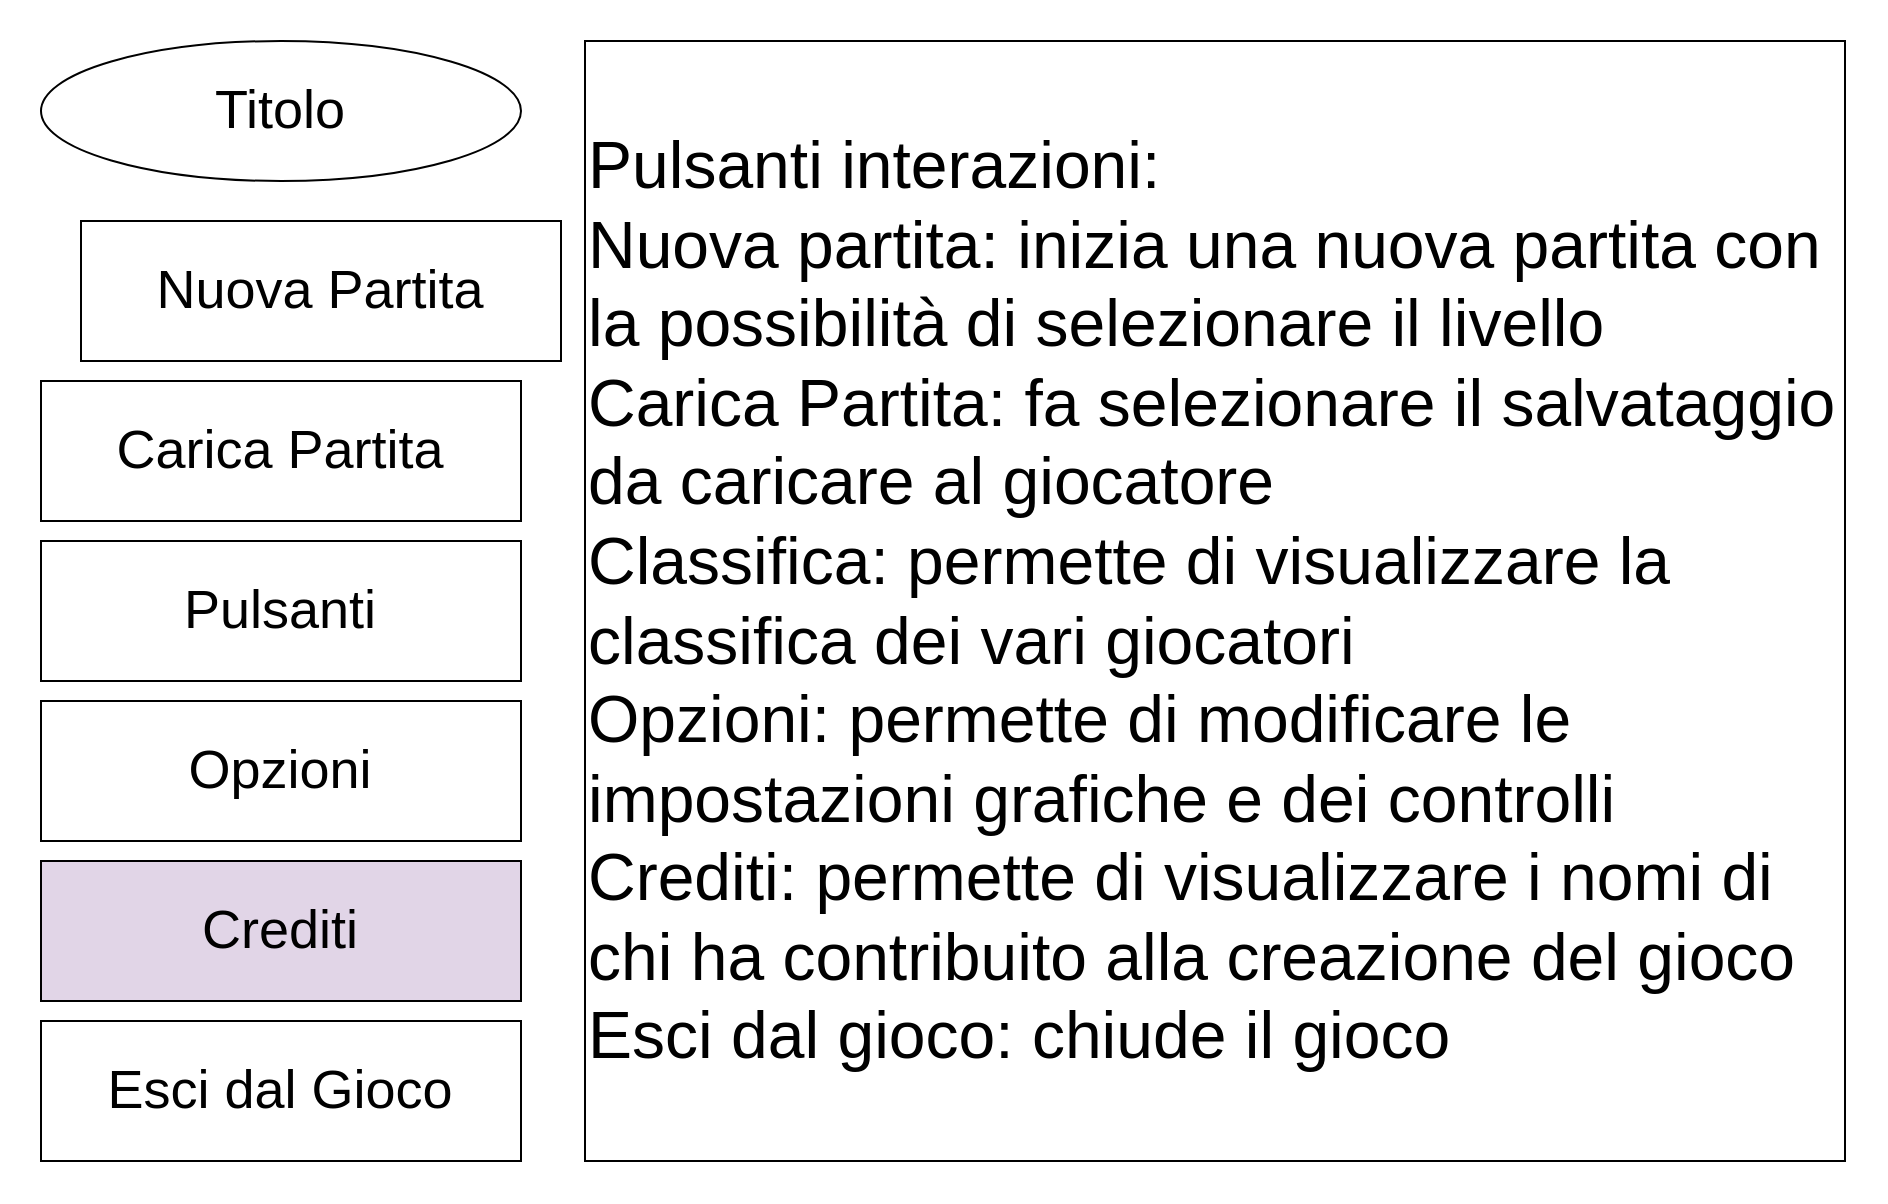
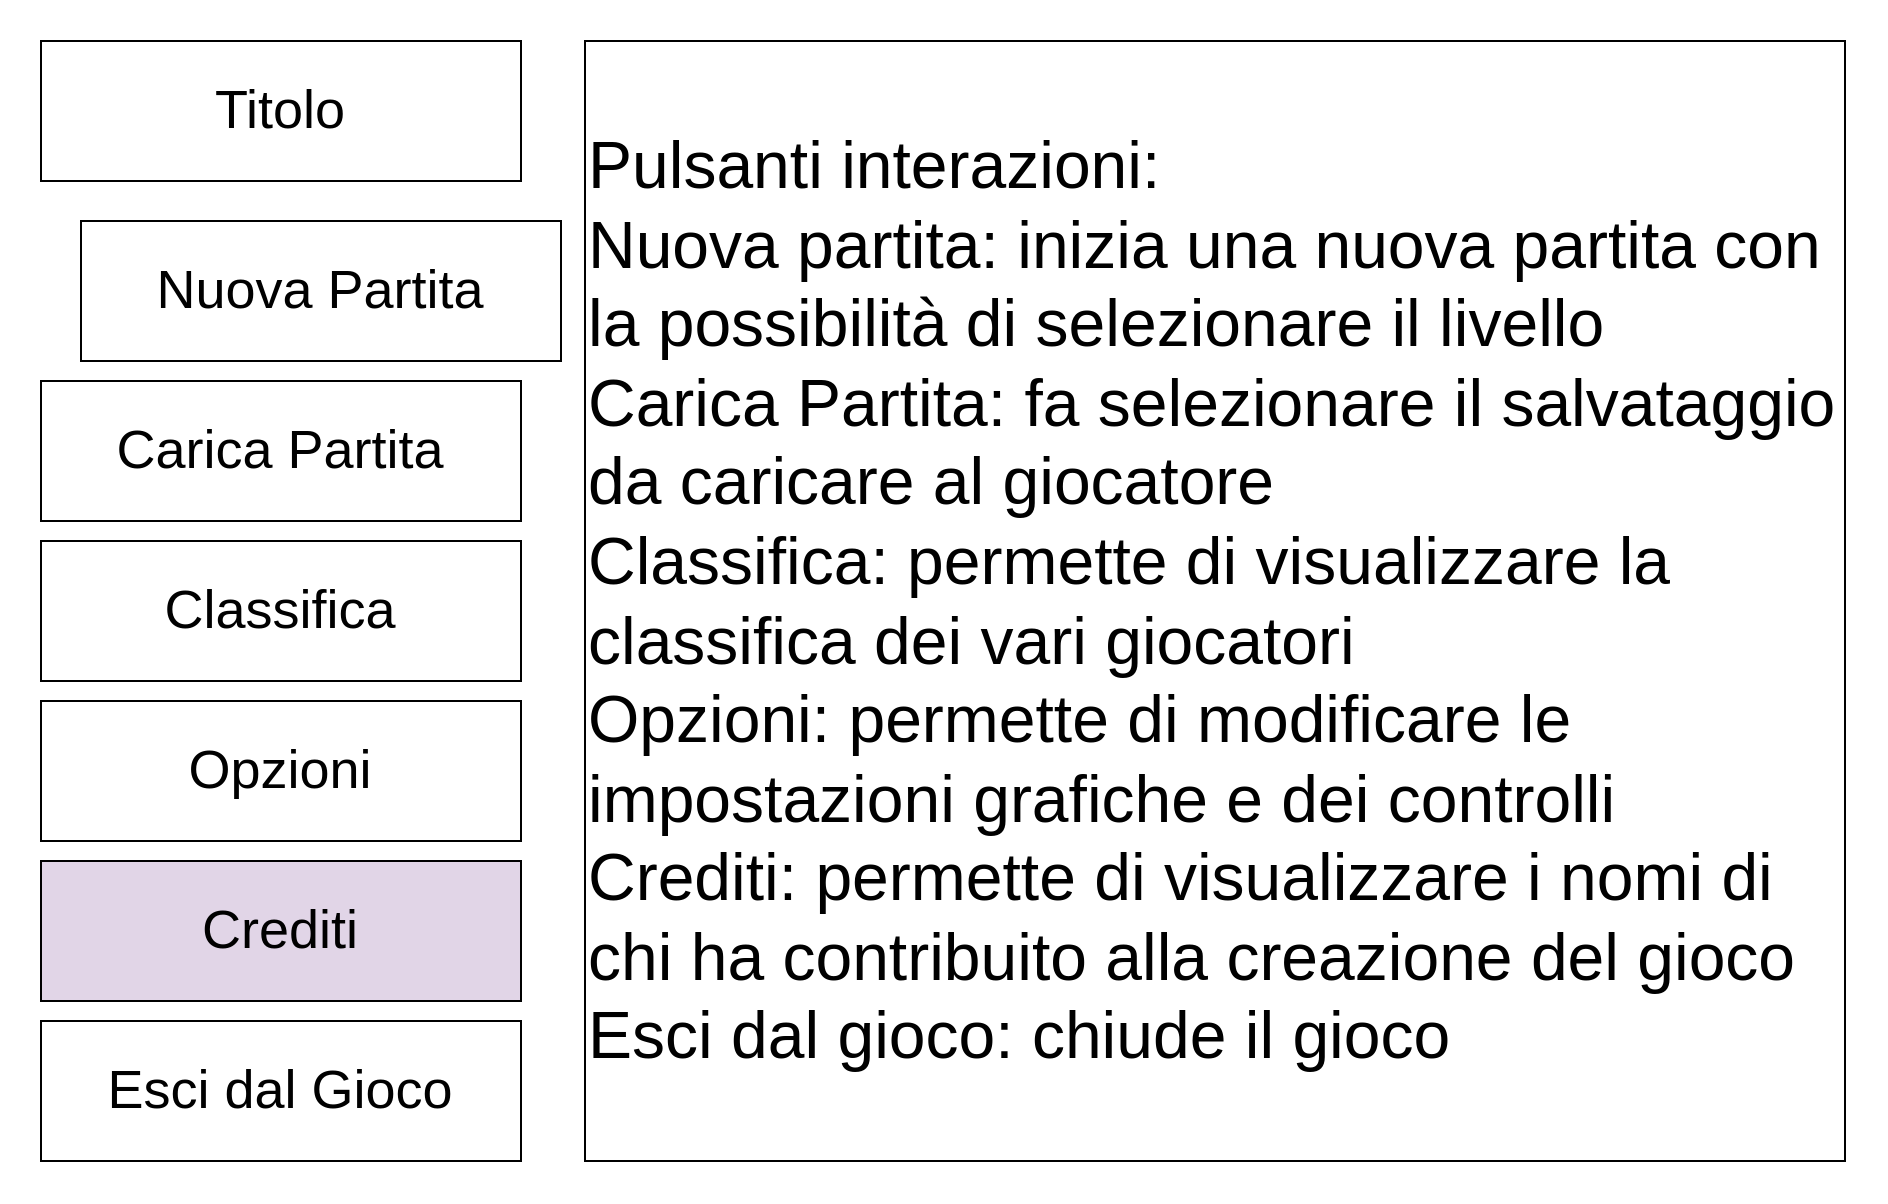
node "Titolo": shape ellipse -> rectangle
node "Pulsanti": label "Pulsanti" -> "Classifica"
